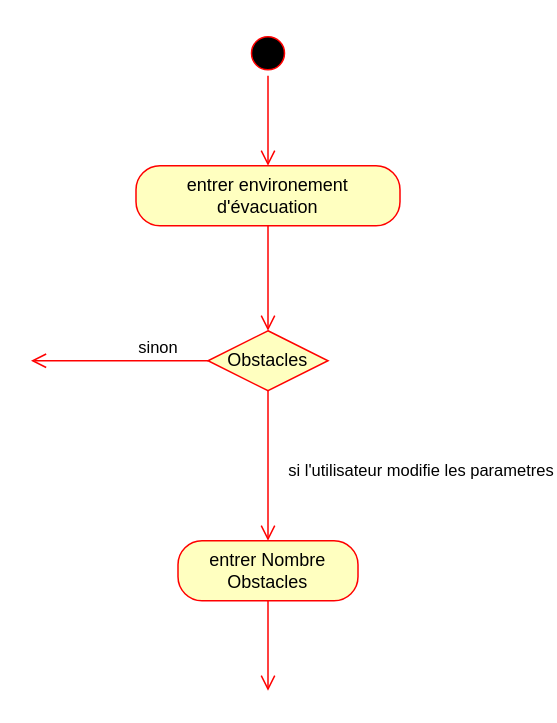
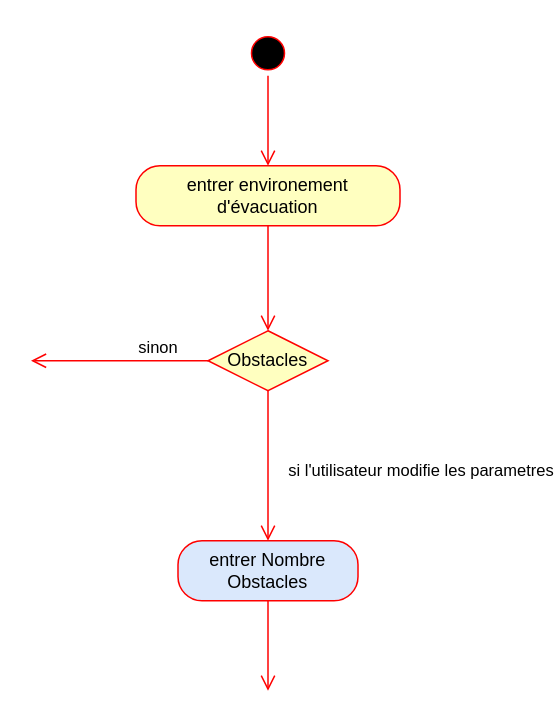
node "entrer Nombre Obstacles": fillcolor #ffffc0 -> #dae8fc
